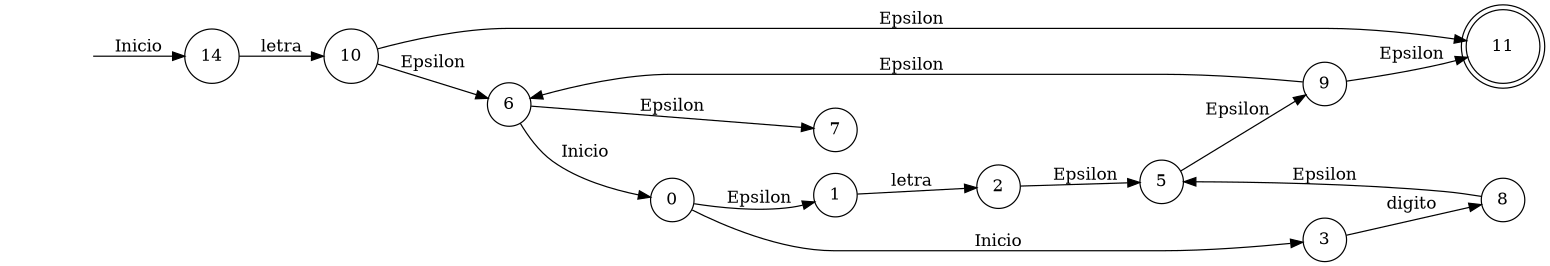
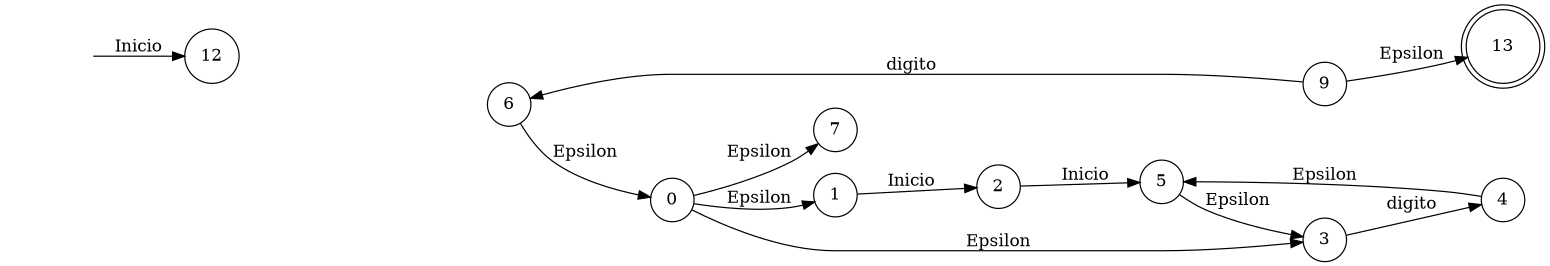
node "11": label "11" -> "13"
node "14": label "14" -> "12"
node "10": removed
edge "9" -> "6": label "Epsilon" -> "digito"
edge "6" -> "7": now "0" -> "7"
edge "5" -> "9": now "5" -> "3"
edge "6" -> "0": label "Inicio" -> "Epsilon"
edge "2" -> "5": label "Epsilon" -> "Inicio"
edge "1" -> "2": label "letra" -> "Inicio"
node "8": label "8" -> "4"
edge "0" -> "3": label "Inicio" -> "Epsilon"
